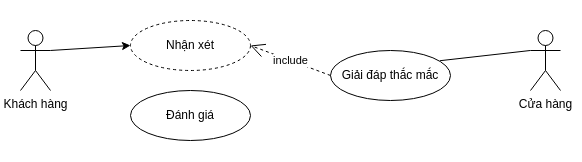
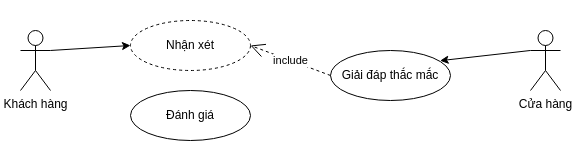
edge "Cửa hàng" -- "Giải đáp thắc mắc": arrowhead none -> classic
